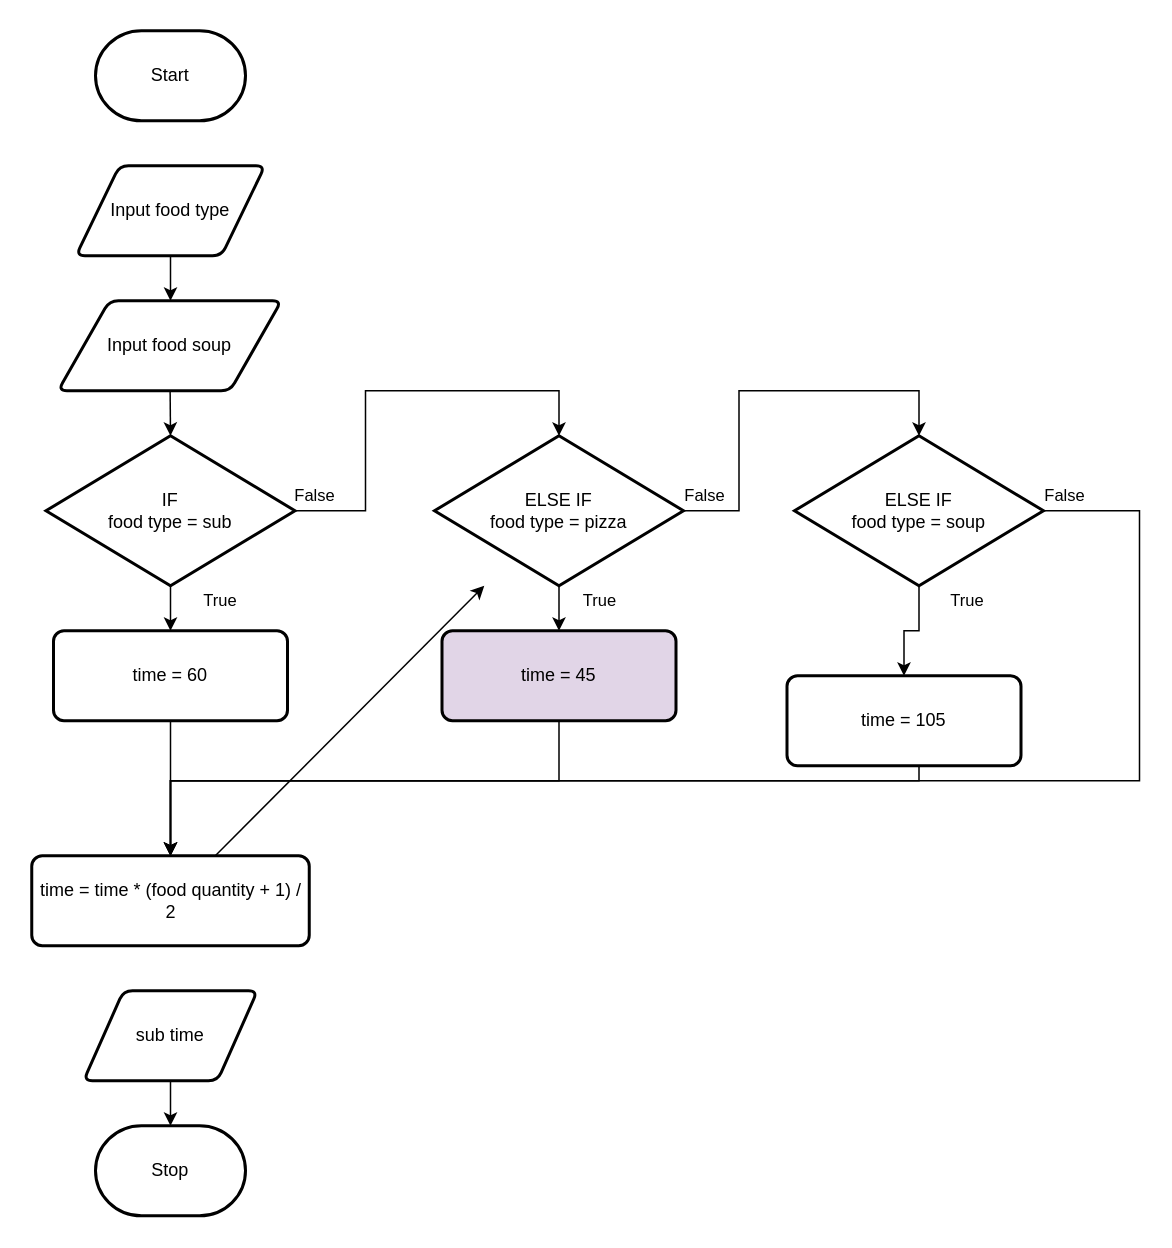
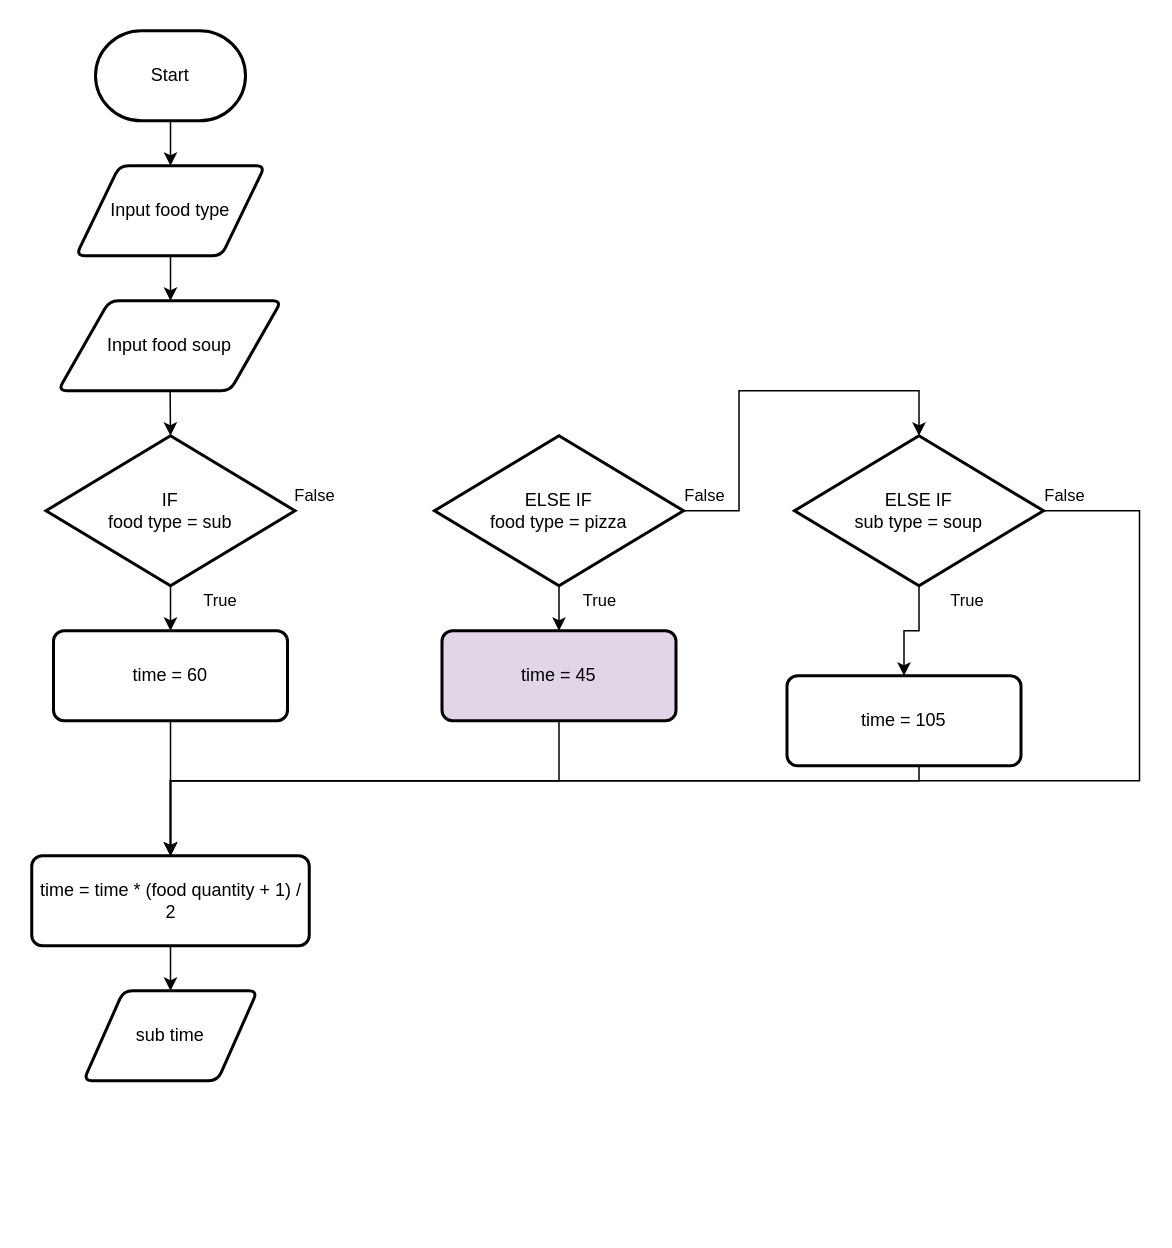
edge "Start" -> "Input food type": added
edge "IF food type = sub" -> "ELSE IF food type = pizza": removed
node "ELSE IF food type = soup": label "ELSE IF food type = soup" -> "ELSE IF sub type = soup"
edge "time = time * (food quantity + 1) / 2" -> "ELSE IF food type = pizza": now "time = time * (food quantity + 1) / 2" -> "sub time"
edge "sub time" -> "Stop": removed
node "Stop": removed
